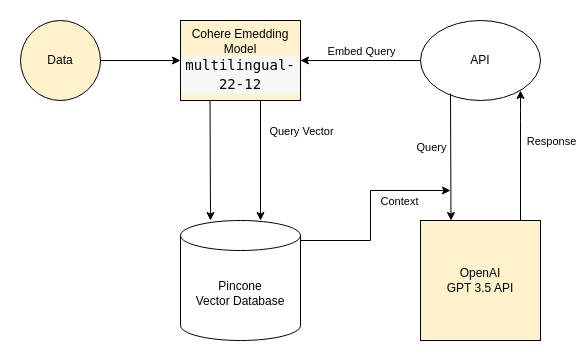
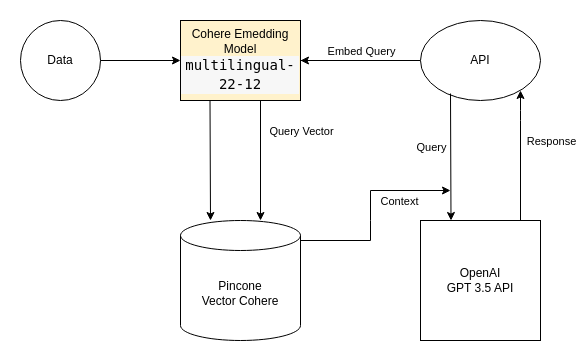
node "Data": fillcolor #fff2cc -> #ffffff
node "OpenAI GPT 3.5 API": fillcolor #fff2cc -> #ffffff
node "Pincone Vector Database": label "Pincone Vector Database" -> "Pincone Vector Cohere"
